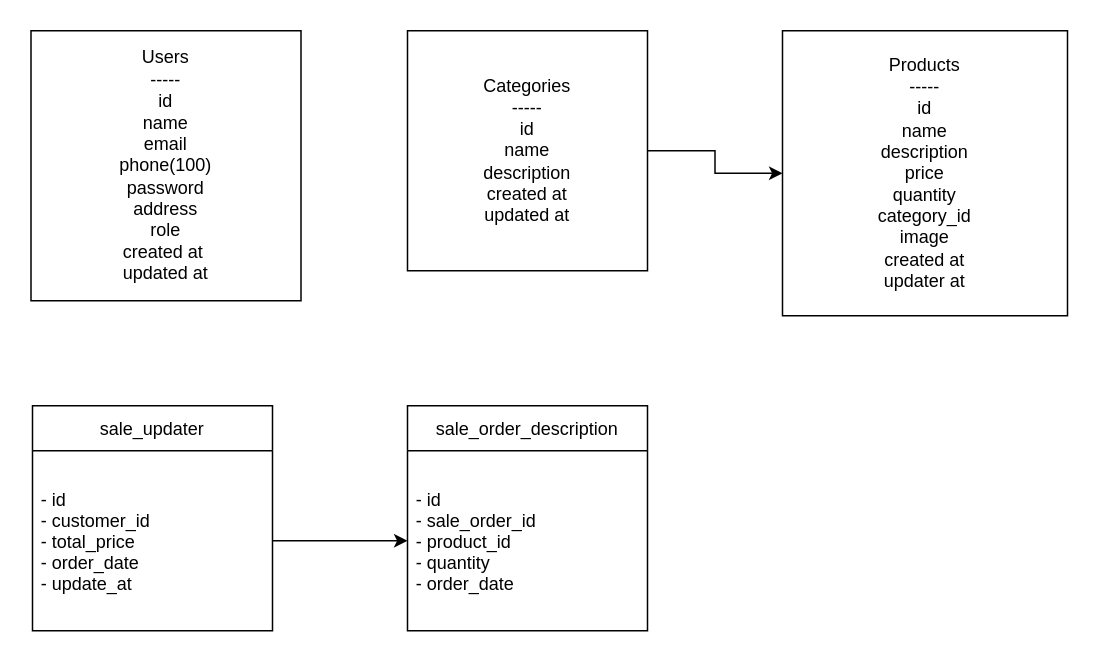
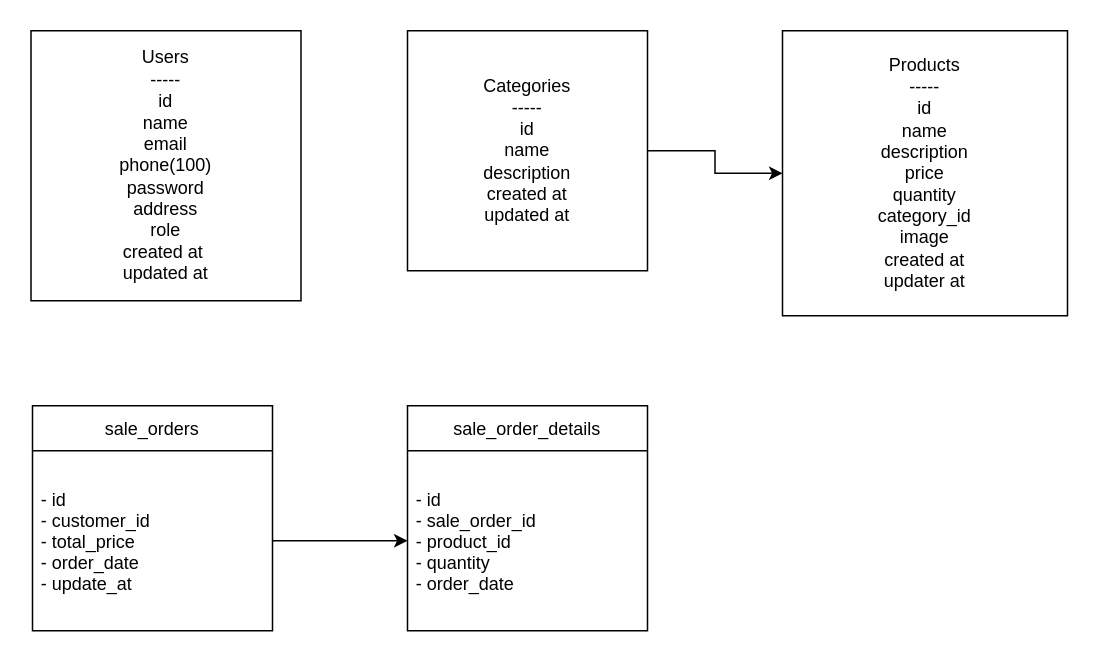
node "sale_updater": label "sale_updater" -> "sale_orders"
node "sale_order_description": label "sale_order_description" -> "sale_order_details"
